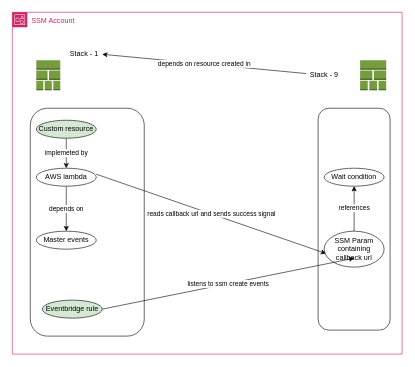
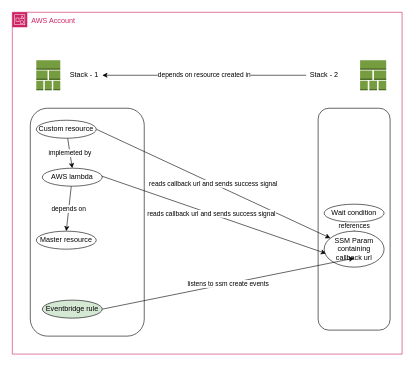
node "SSM Account": label "SSM Account" -> "AWS Account"
node "Stack - 1": moved (84, 54) -> (84, 75)
node "Stack - 9": label "Stack - 9" -> "Stack - 2"
node "Custom resource": fillcolor #d5e8d4 -> #ffffff
edge "Custom resource" -> "SSM Param containing callback url": added, label "reads callback url and sends success signal"
node "AWS lambda": moved (66, 177) -> (72, 177)
node "Wait condition": moved (354, 177) -> (354, 213)
node "Master events": label "Master events" -> "Master resource"
